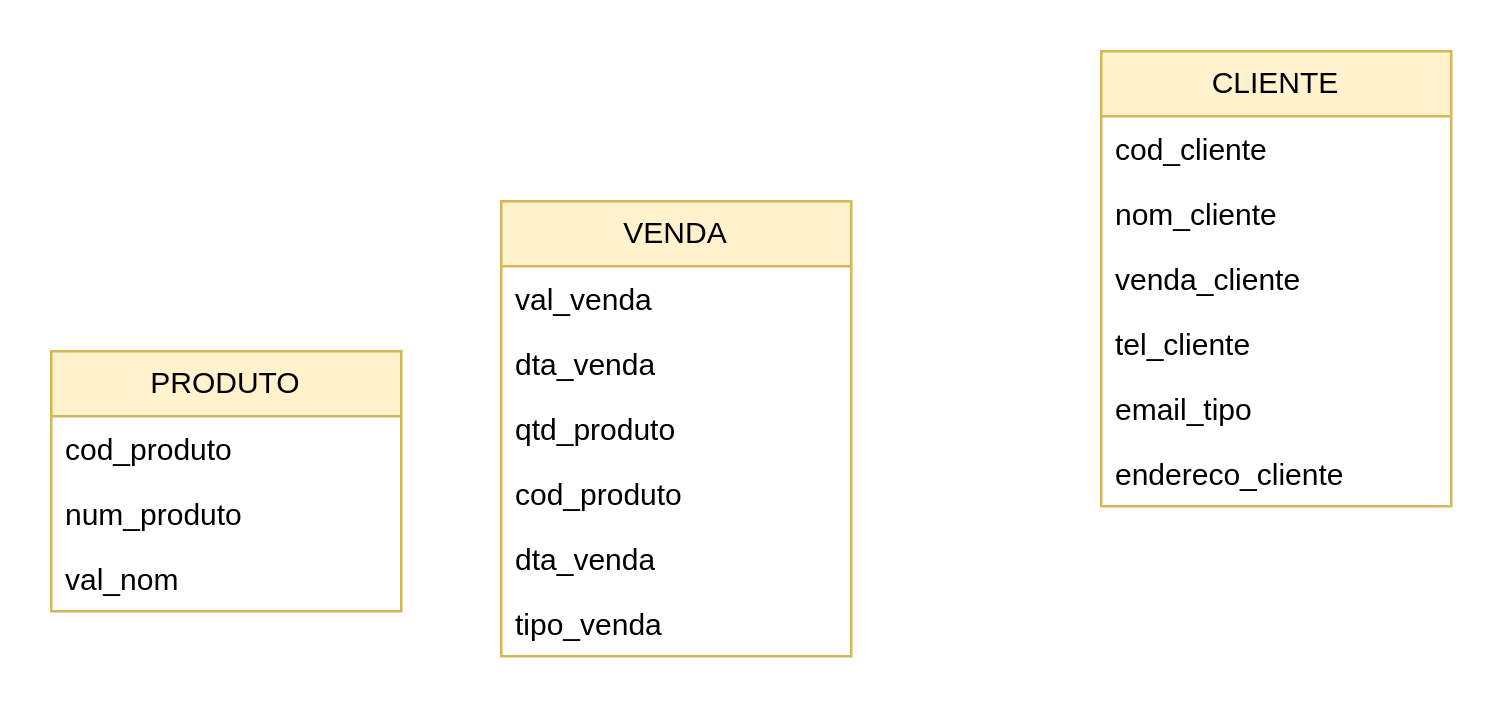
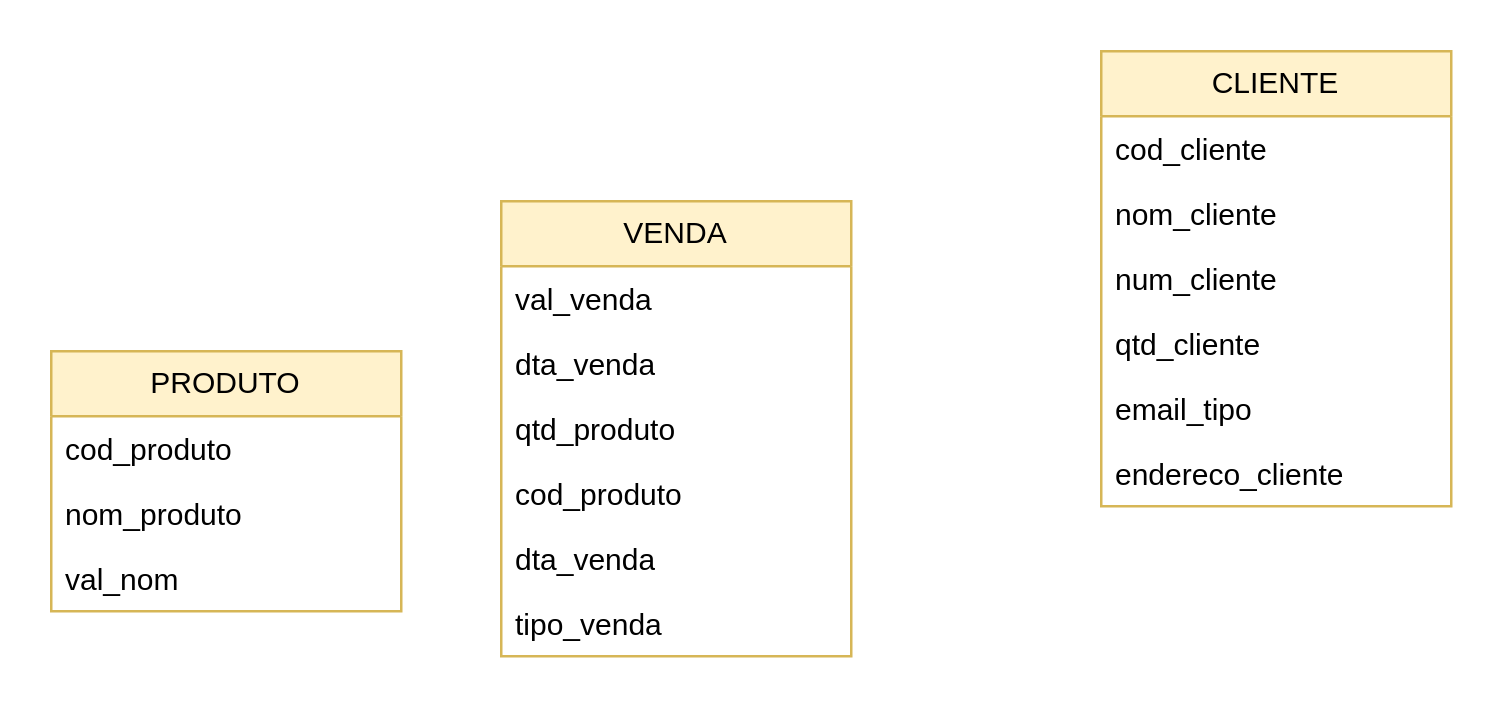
node "venda_cliente": label "venda_cliente" -> "num_cliente"
node "tel_cliente": label "tel_cliente" -> "qtd_cliente"
node "num_produto": label "num_produto" -> "nom_produto"
